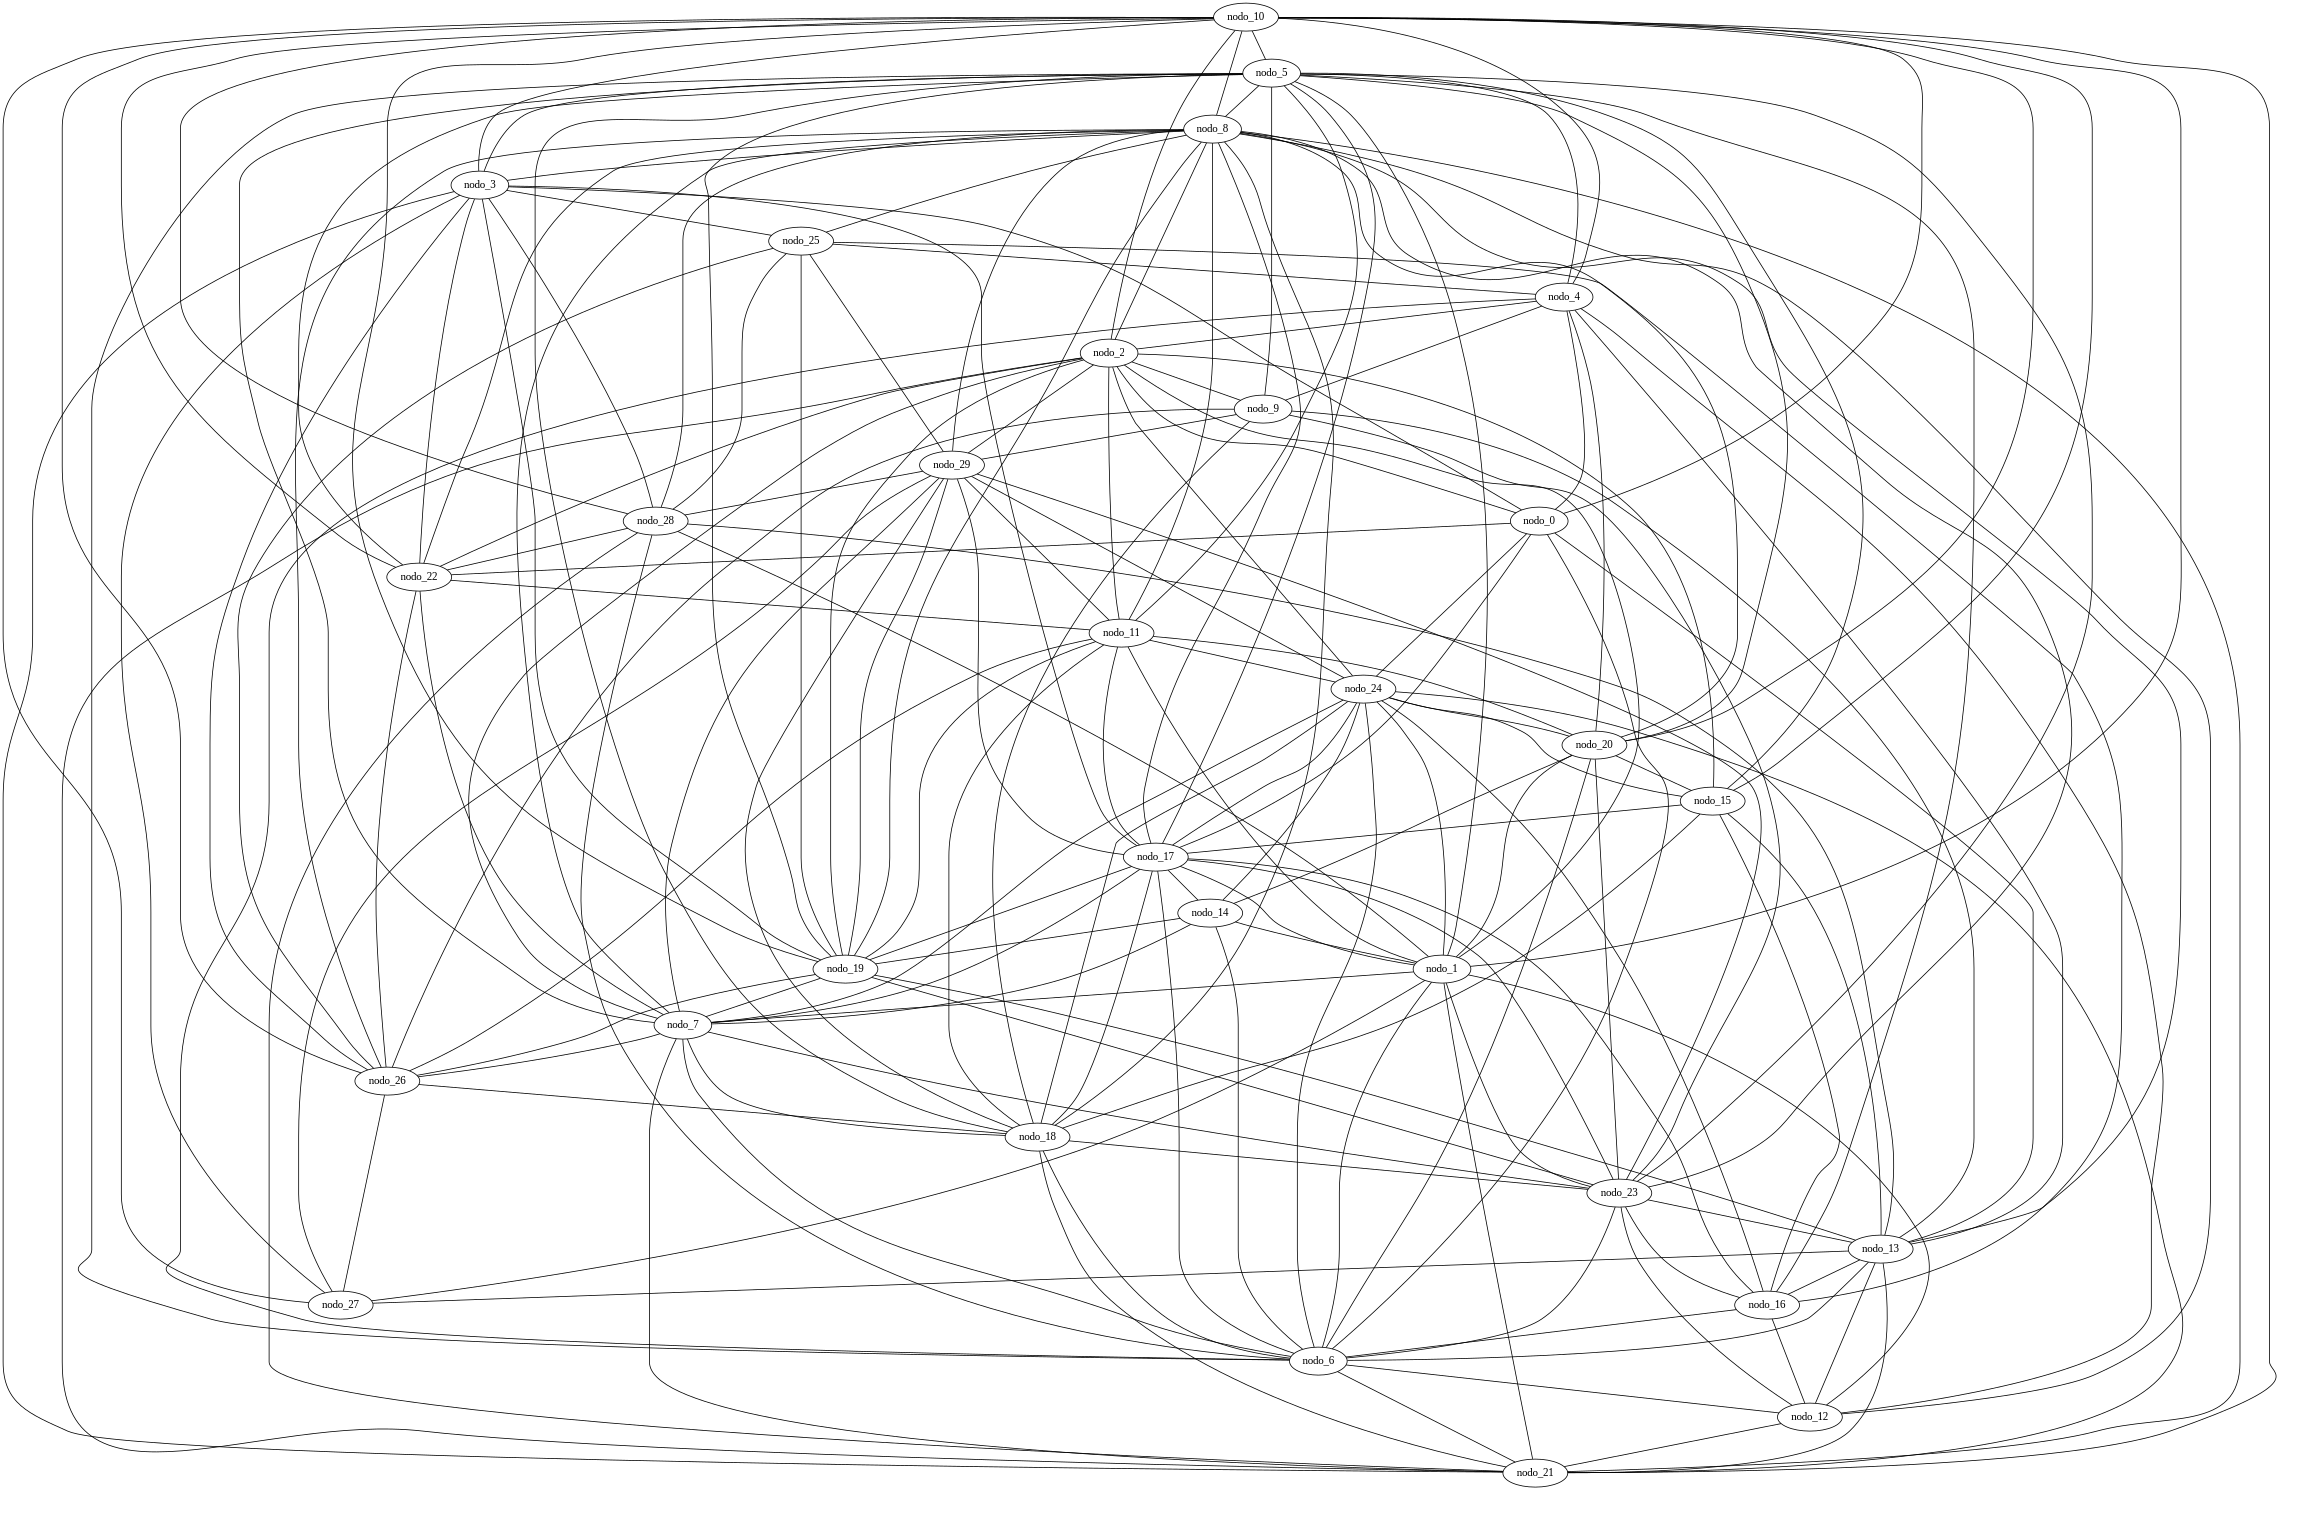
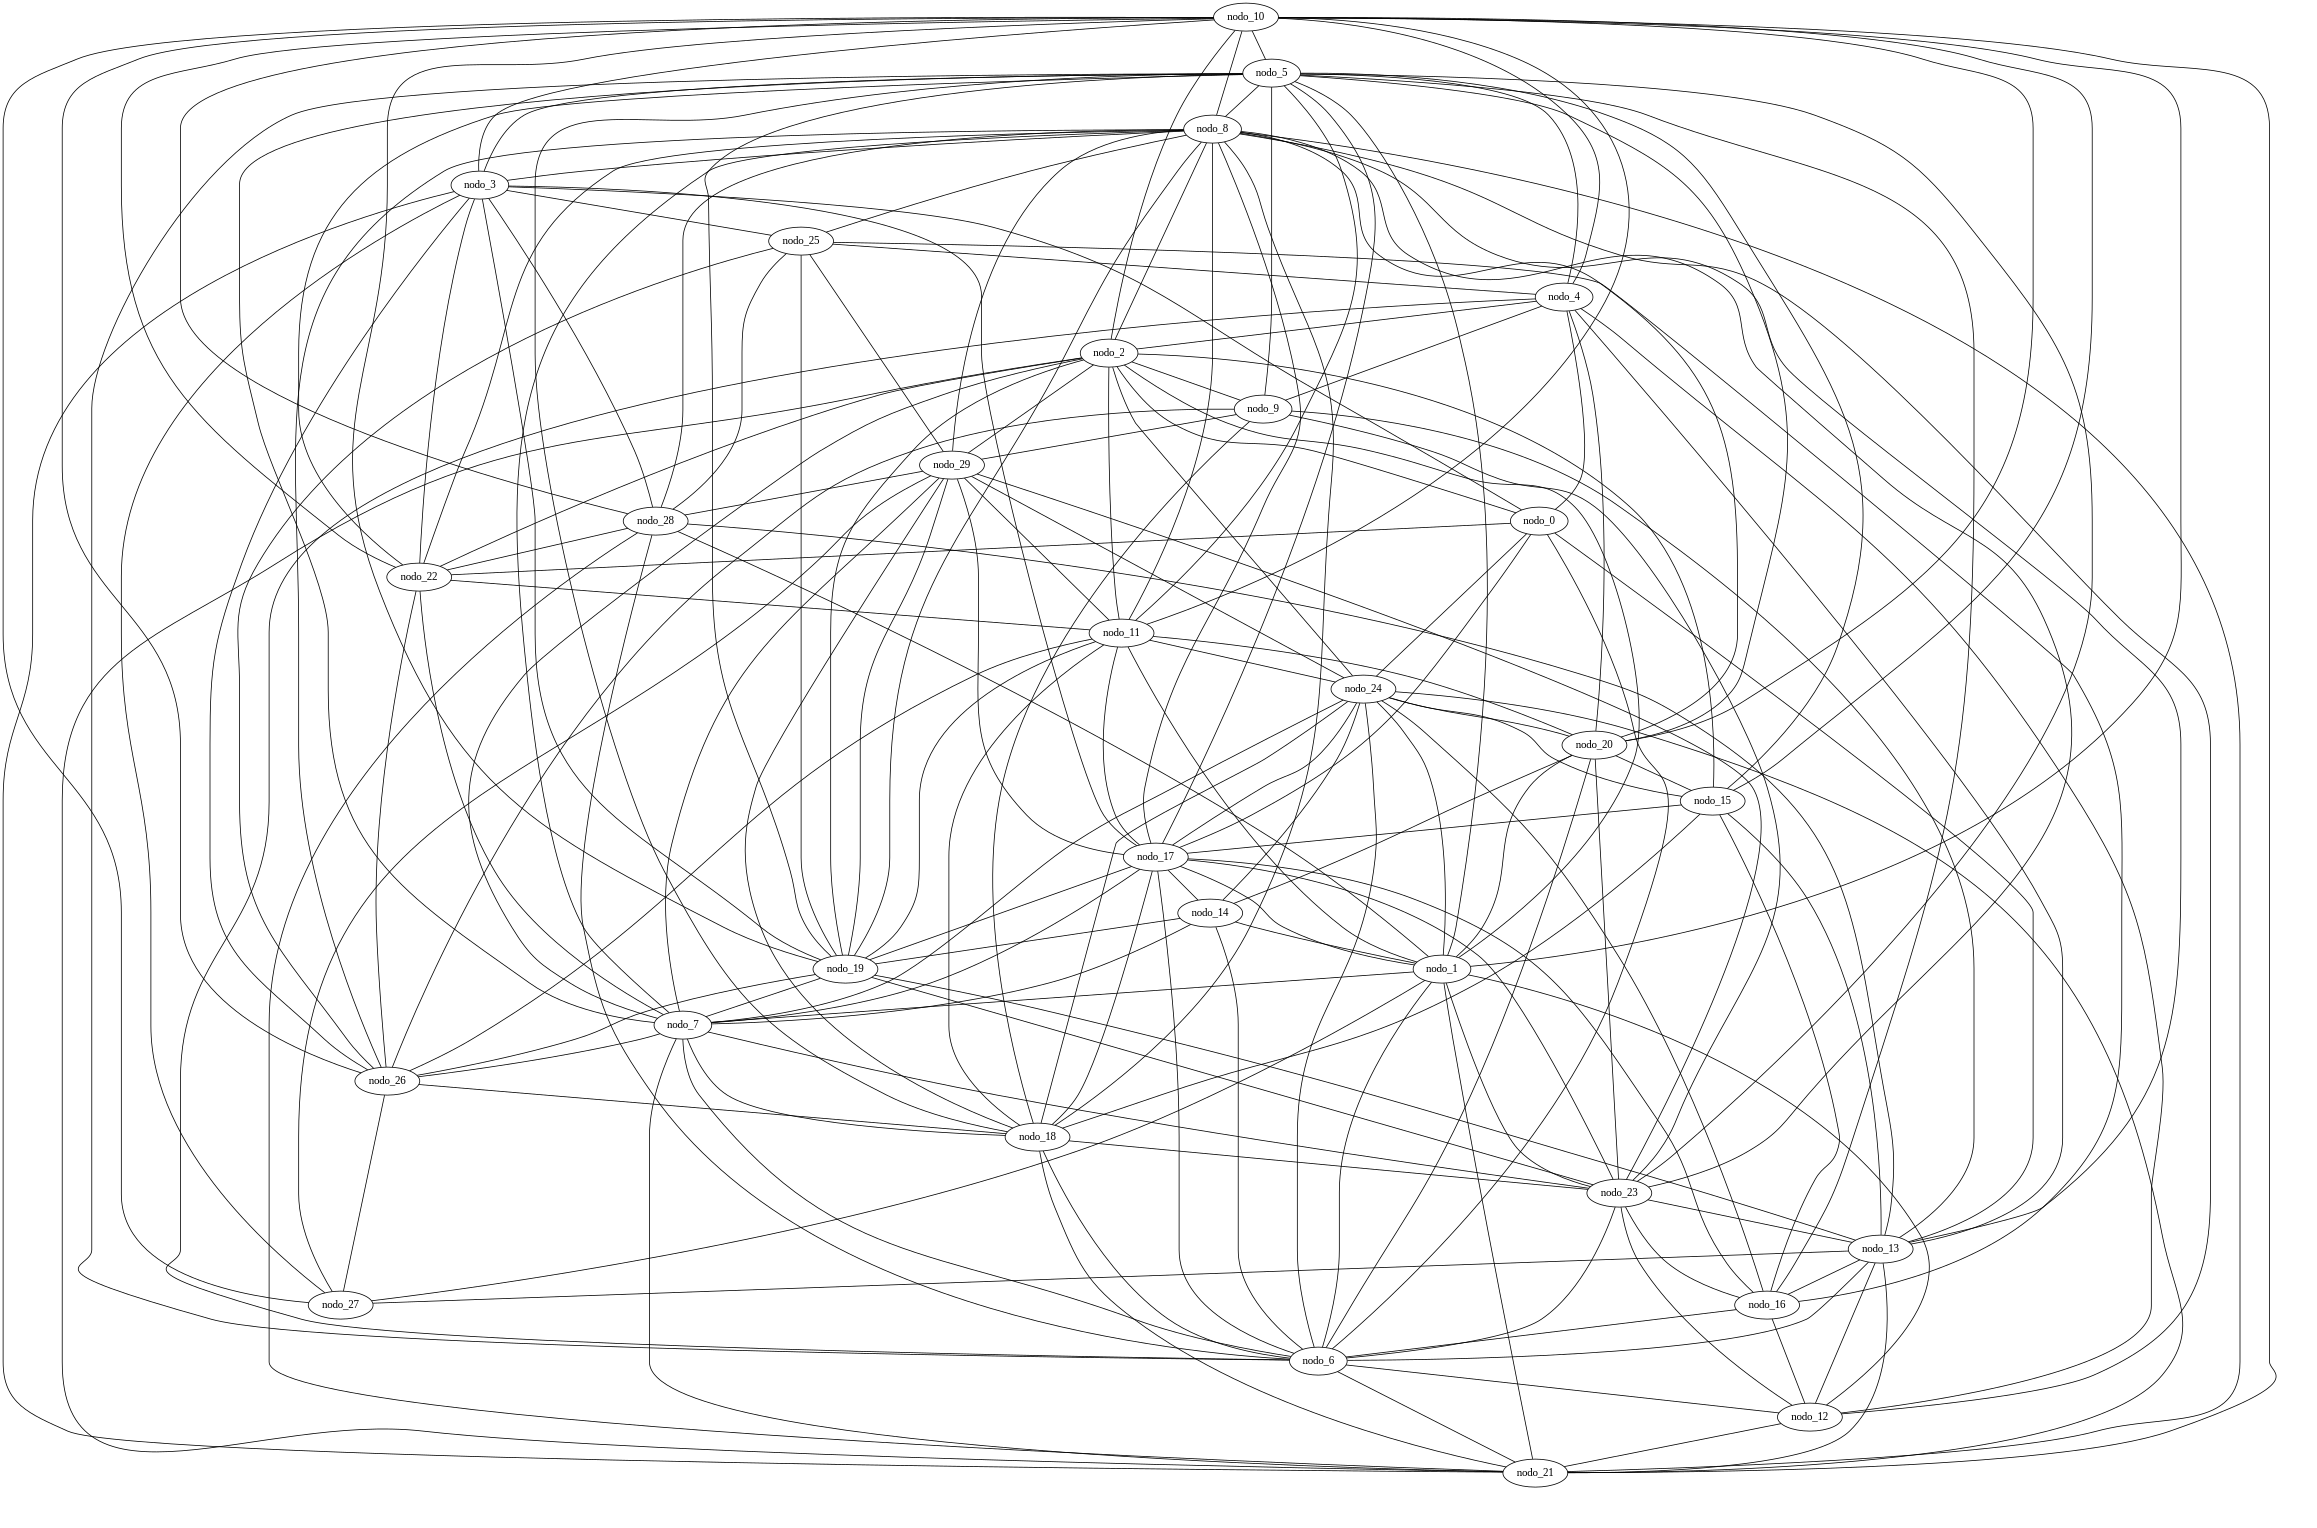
edge "nodo_10" -- "nodo_0": now "nodo_10" -- "nodo_11"
